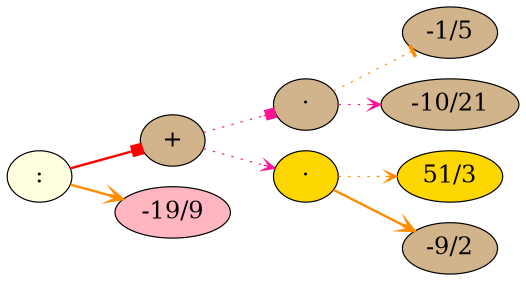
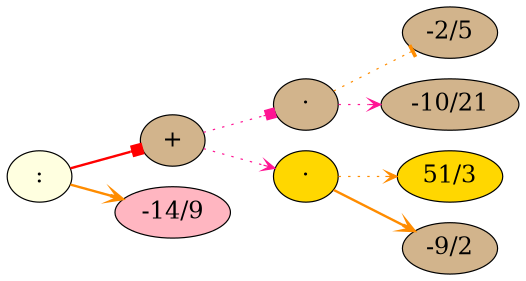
node "-1/5": label "-1/5" -> "-2/5"
node "-19/9": label "-19/9" -> "-14/9"
